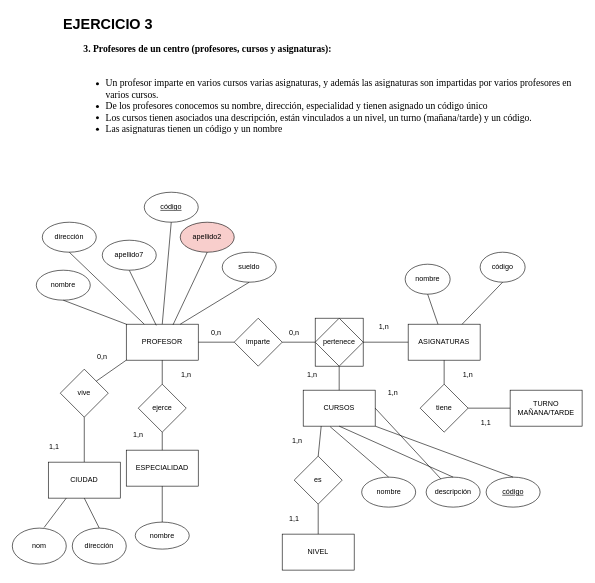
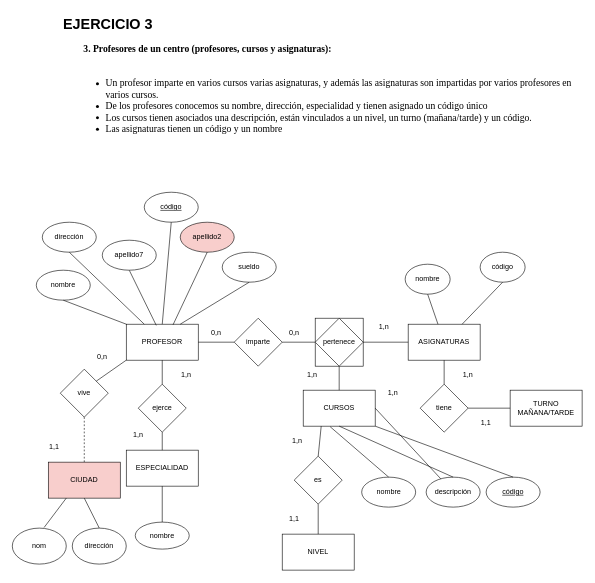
edge "vive" -- "CIUDAD": style solid -> dashed
node "CIUDAD": fillcolor #ffffff -> #f8cecc
